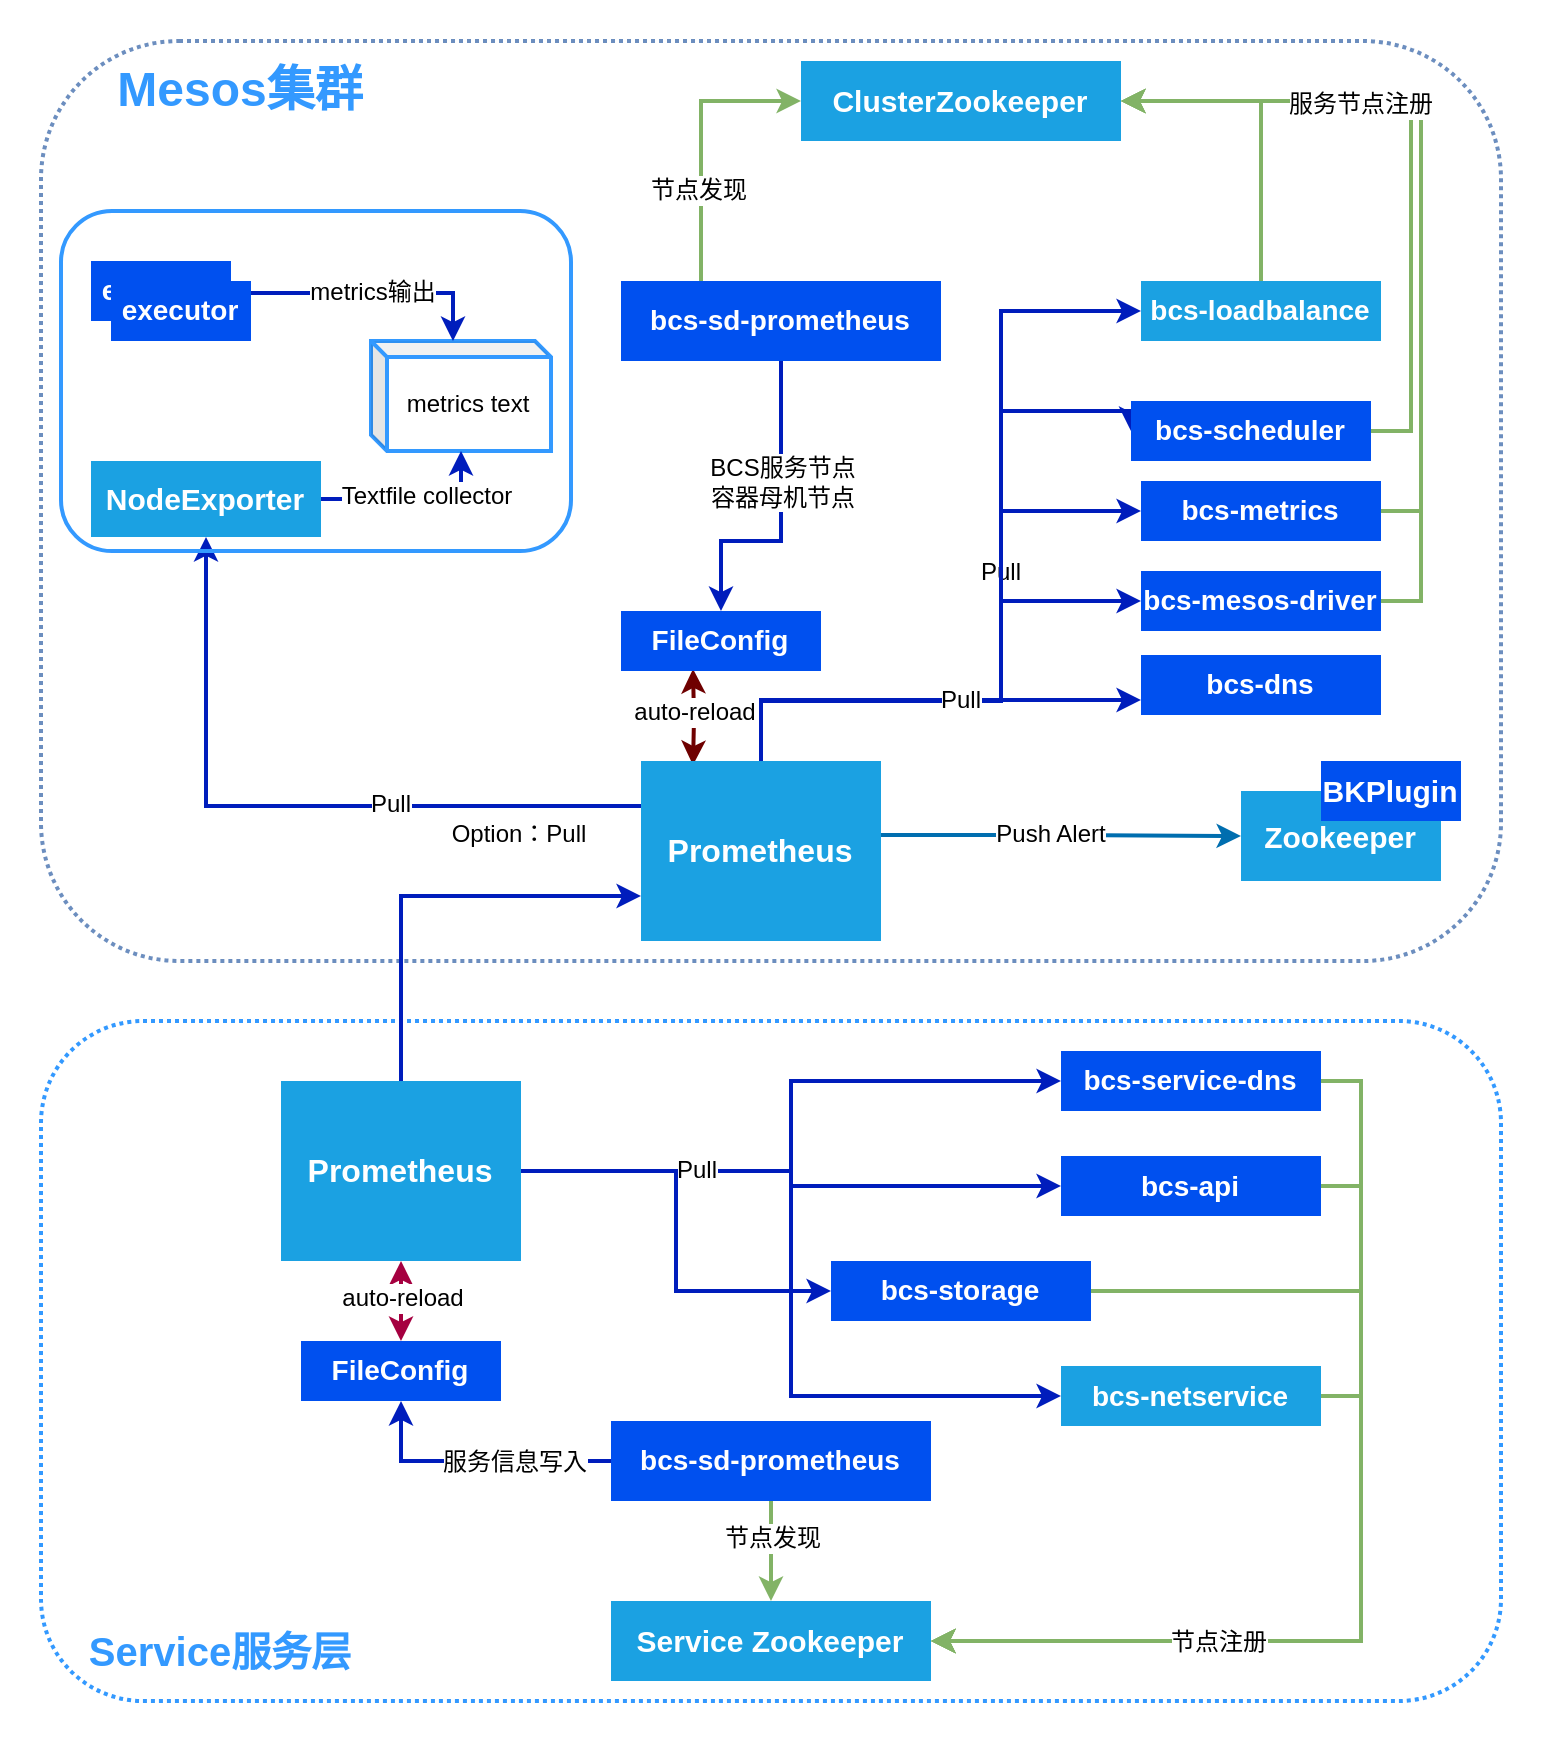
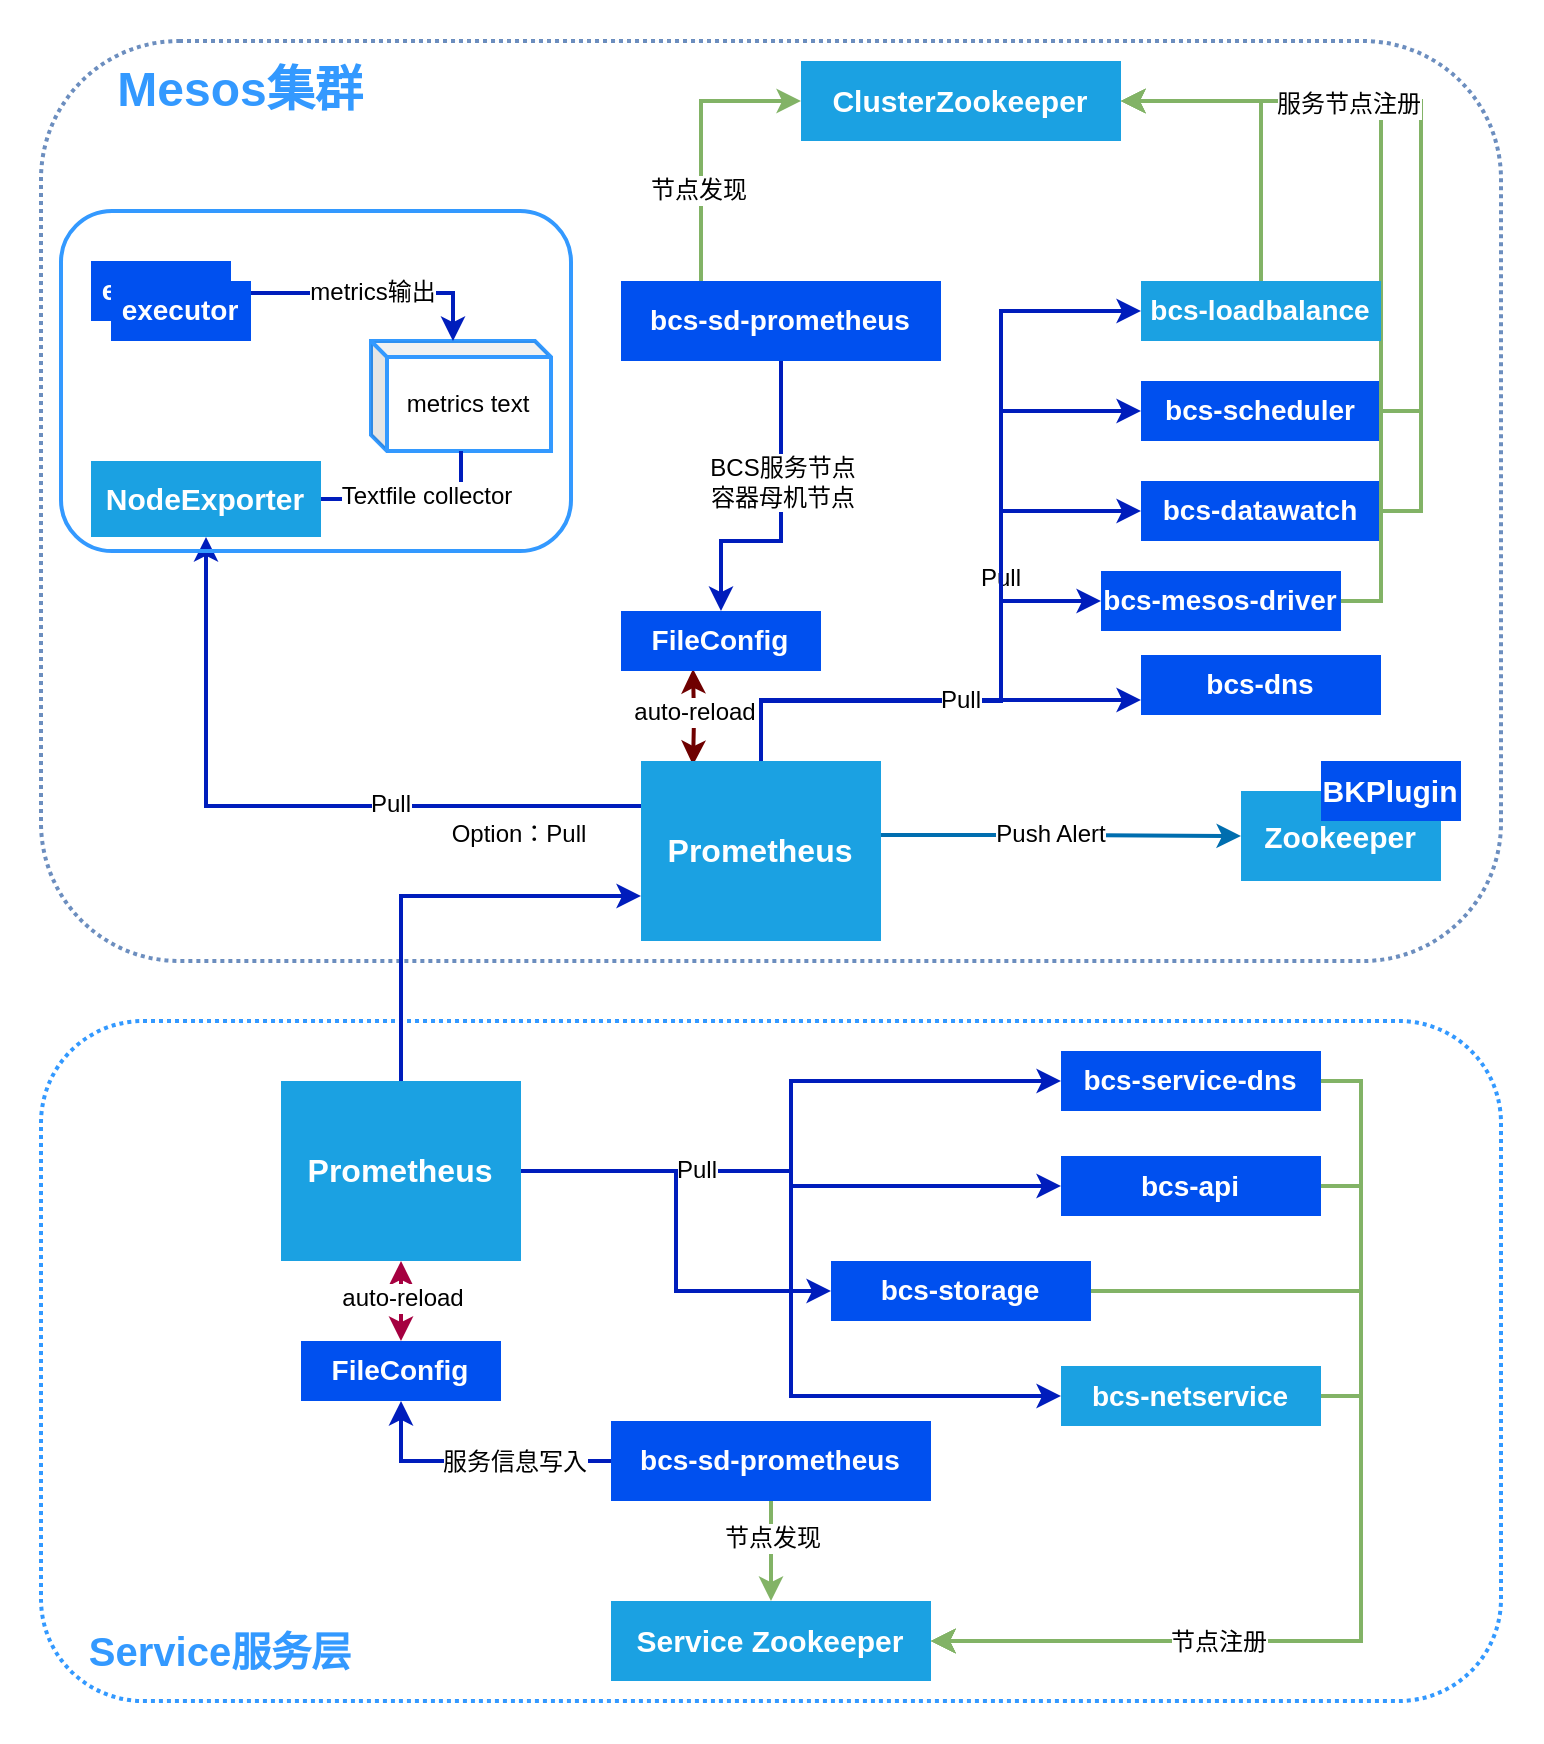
node "bcs-scheduler": moved (1251, 431) -> (1261, 411)
edge "NodeExporter" -> "metrics text": arrowhead classic -> none
node "bcs-metrics": label "bcs-metrics" -> "bcs-datawatch"
node "bcs-mesos-driver": moved (1261, 601) -> (1221, 601)
